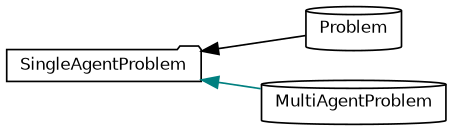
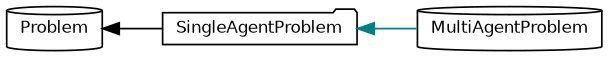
edge "Problem" -> "SingleAgentProblem": reversed
